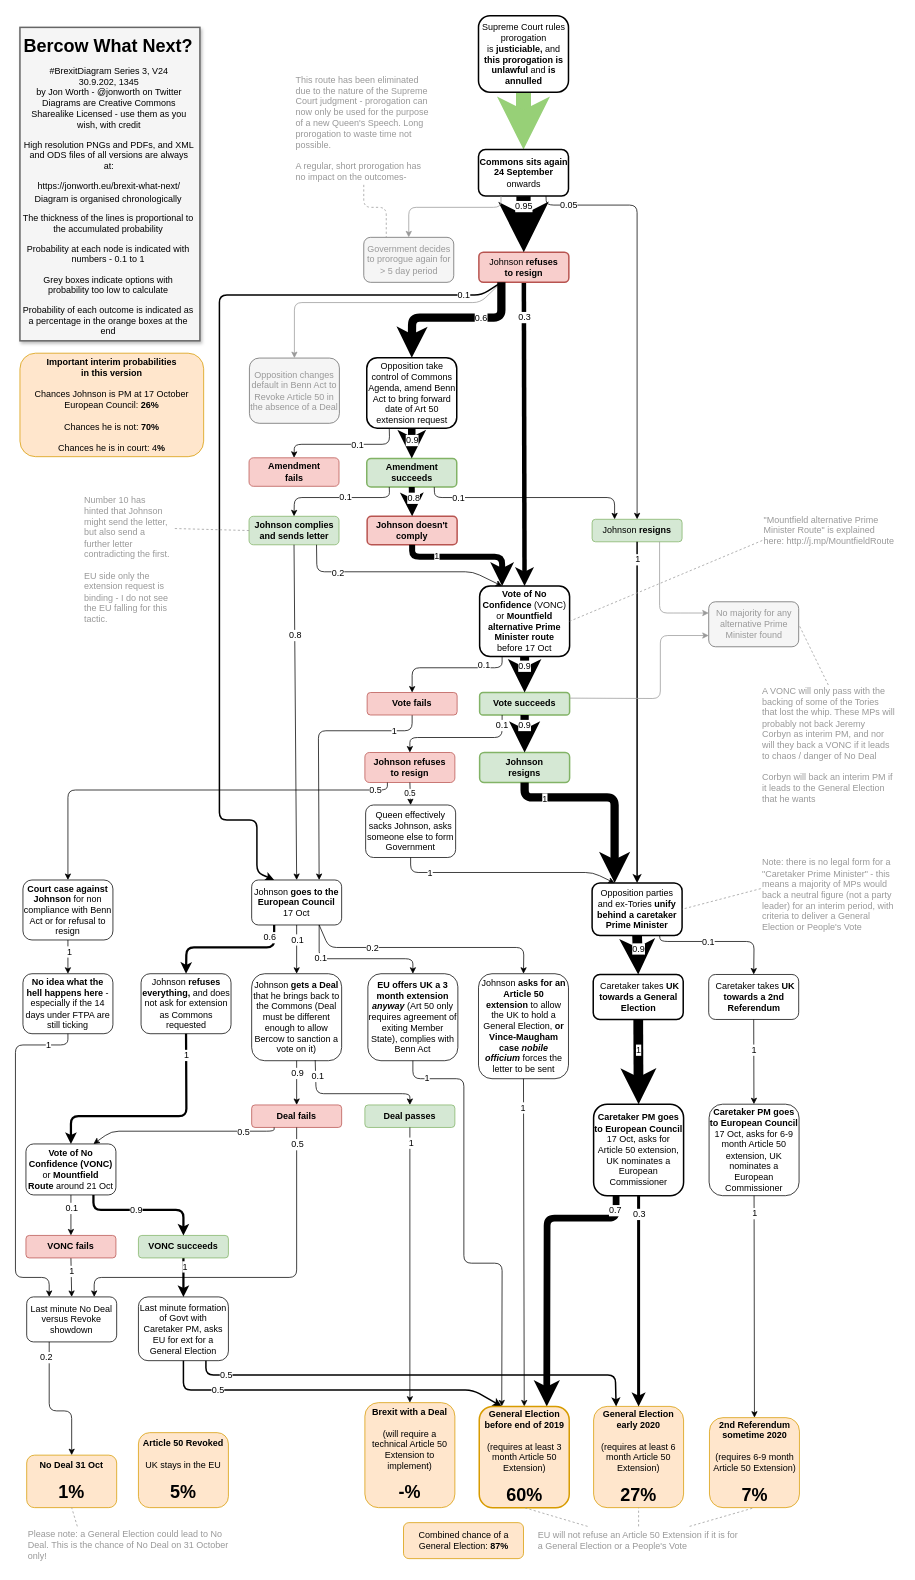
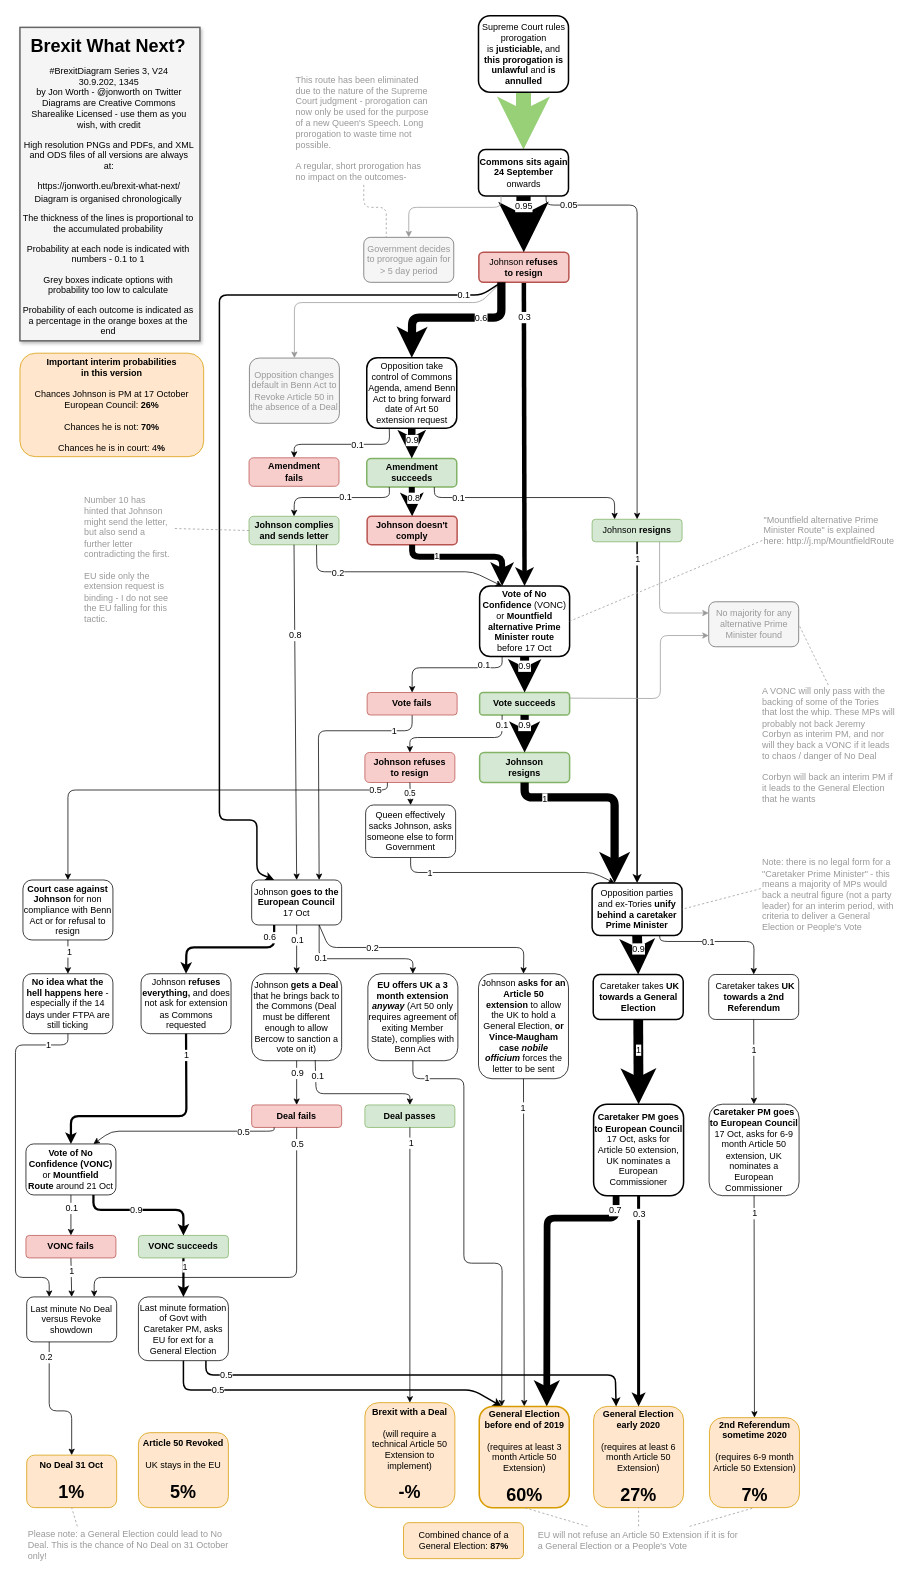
node "Bercow What Next?": label "Bercow What Next?" -> "Brexit What Next?"
